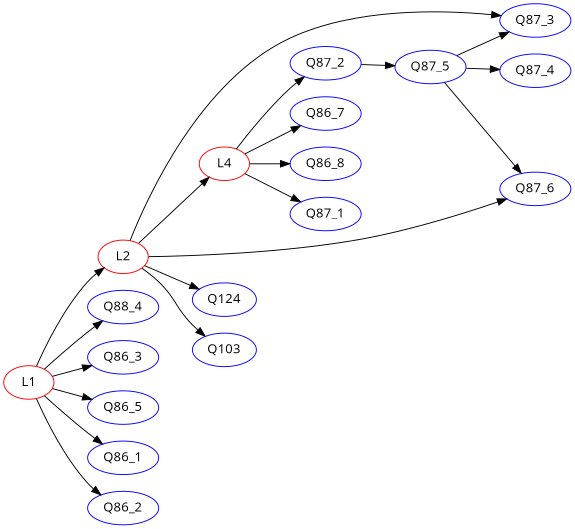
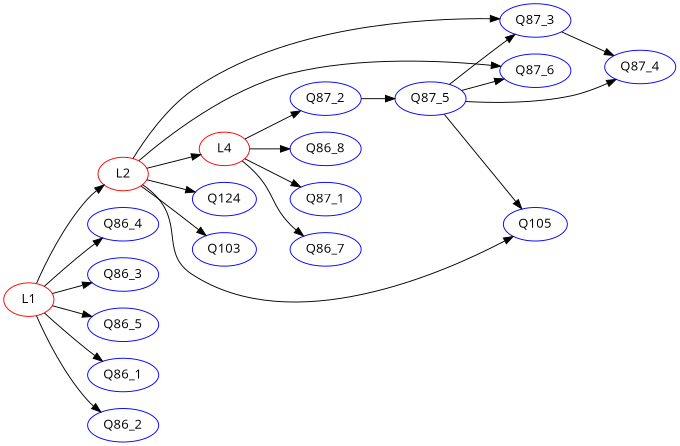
edge "Q87_3" -> "Q87_4": added
node "Q105": added
node "Q88_4": label "Q88_4" -> "Q86_4"
